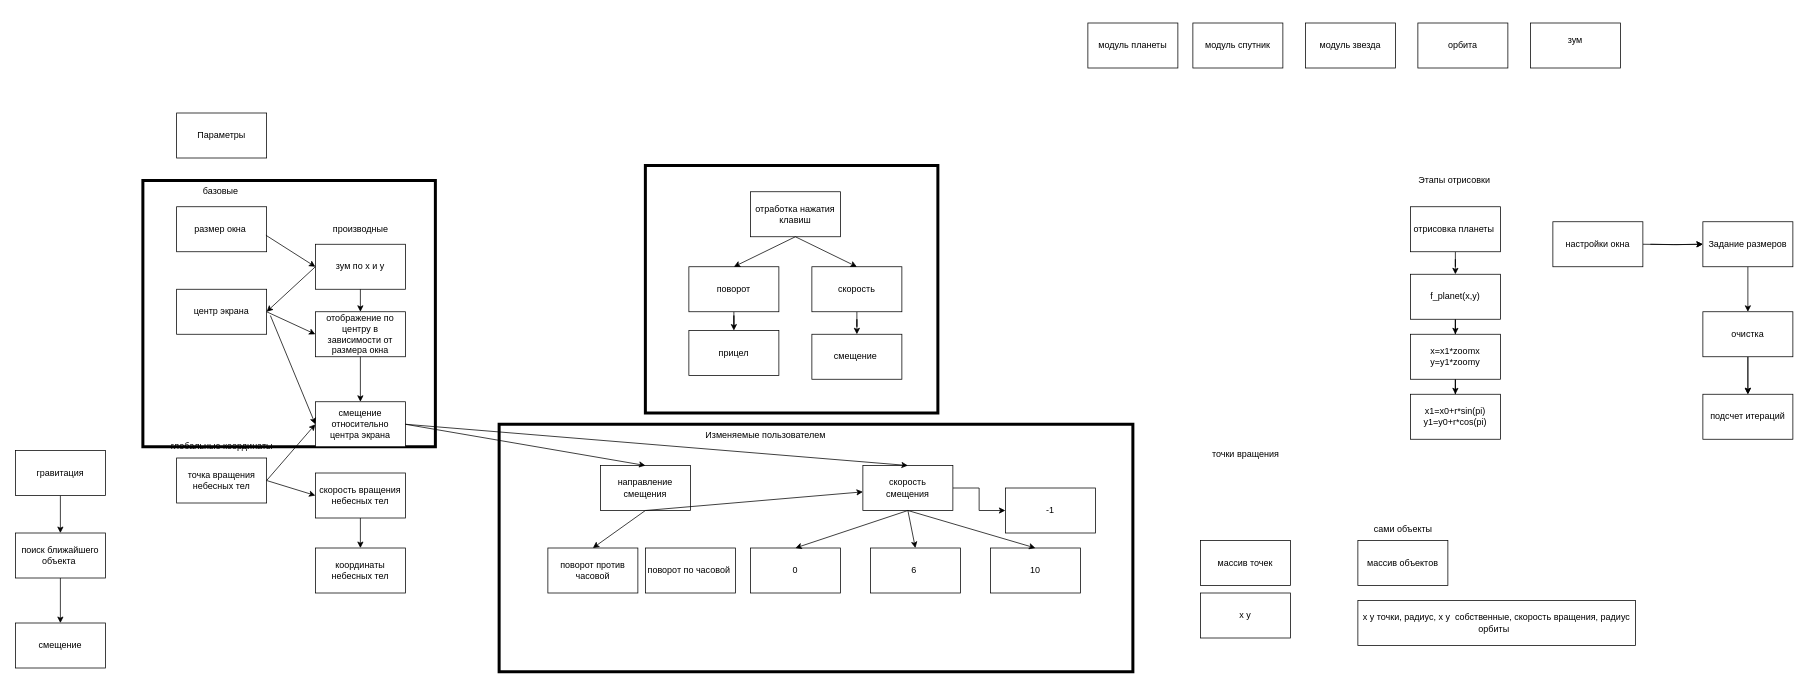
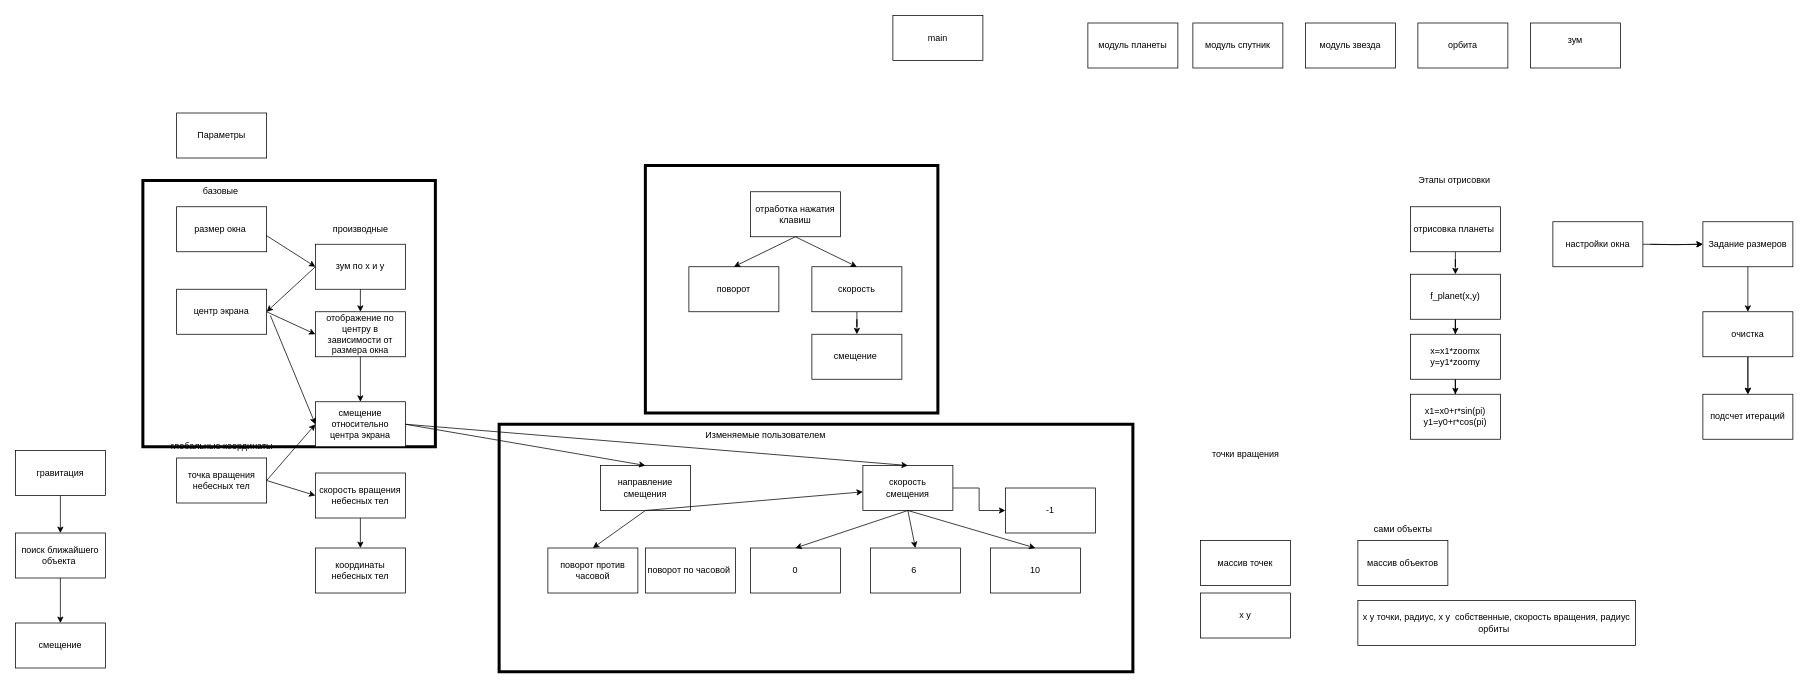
node "main": added
edge "поворот" -> "прицел": removed
node "прицел": removed
